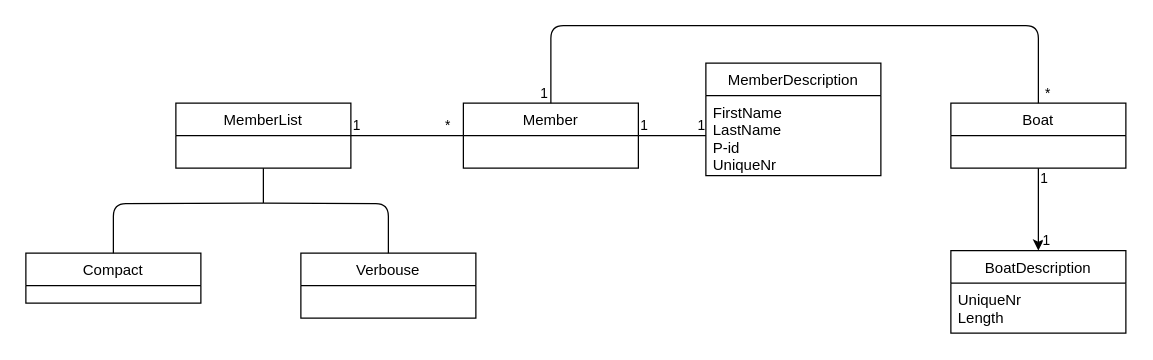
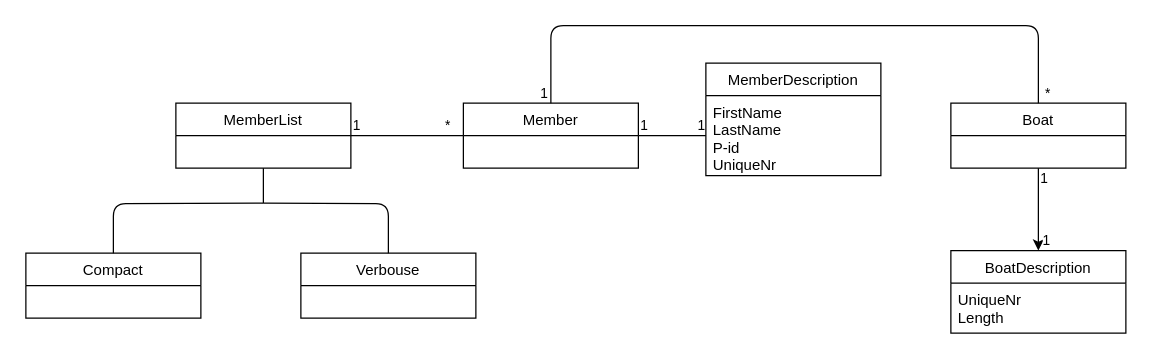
node "Compact": size 175x50 -> 175x65
